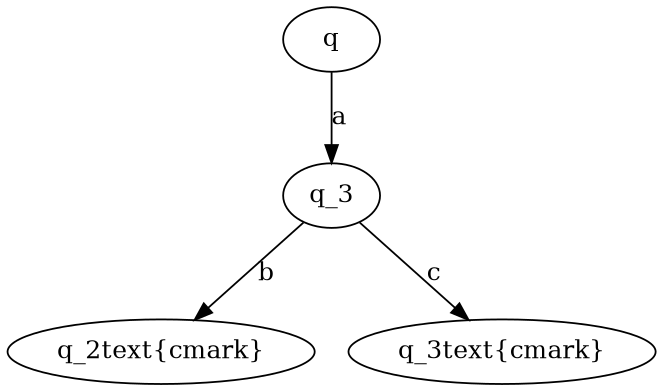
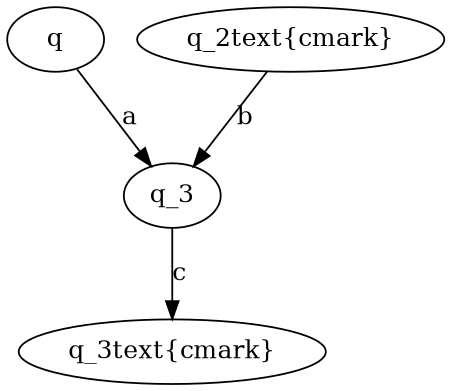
edge "q_3" -> "q_2text{cmark}": reversed
